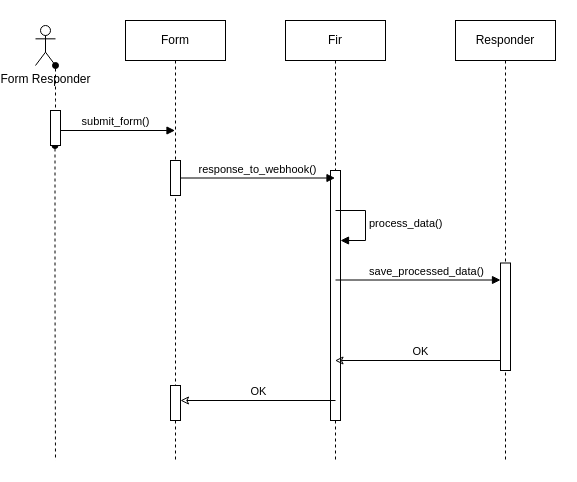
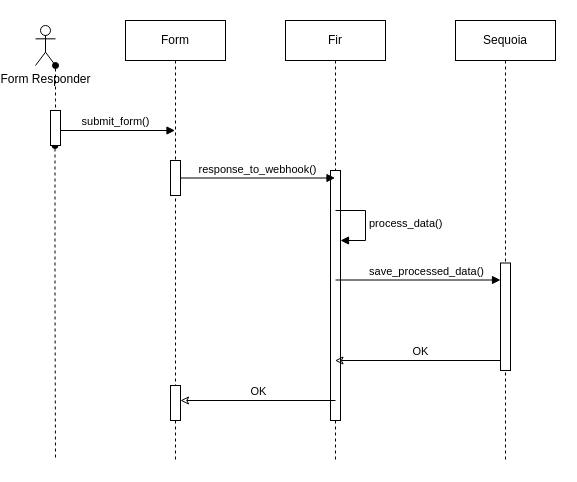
node "Responder": label "Responder" -> "Sequoia"
